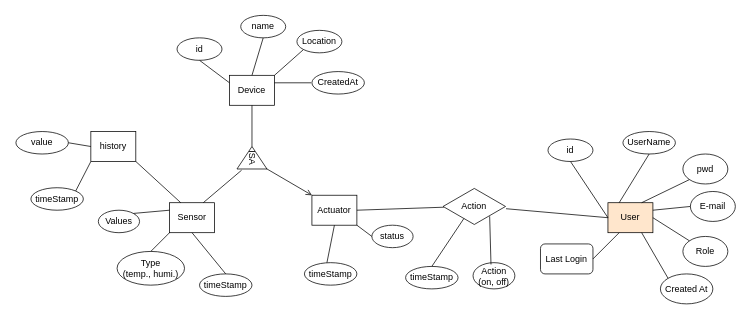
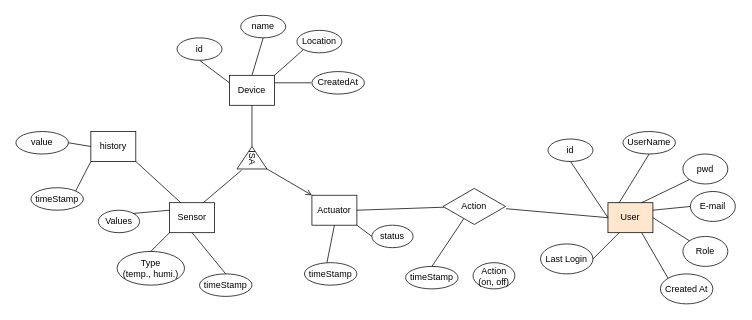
edge "Action" -- "Action (on, off)": removed
node "Last Login": shape rounded rectangle -> ellipse
